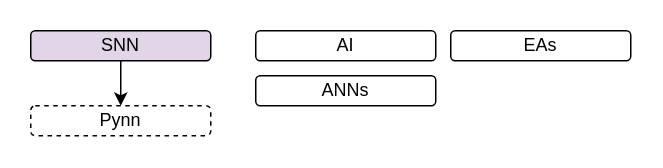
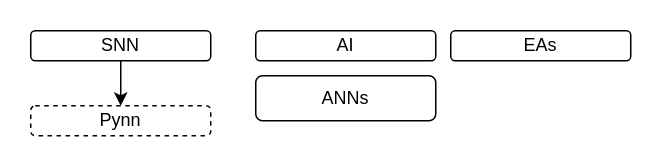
node "SNN": fillcolor #e1d5e7 -> #ffffff
node "ANNs": size 180x30 -> 180x45
